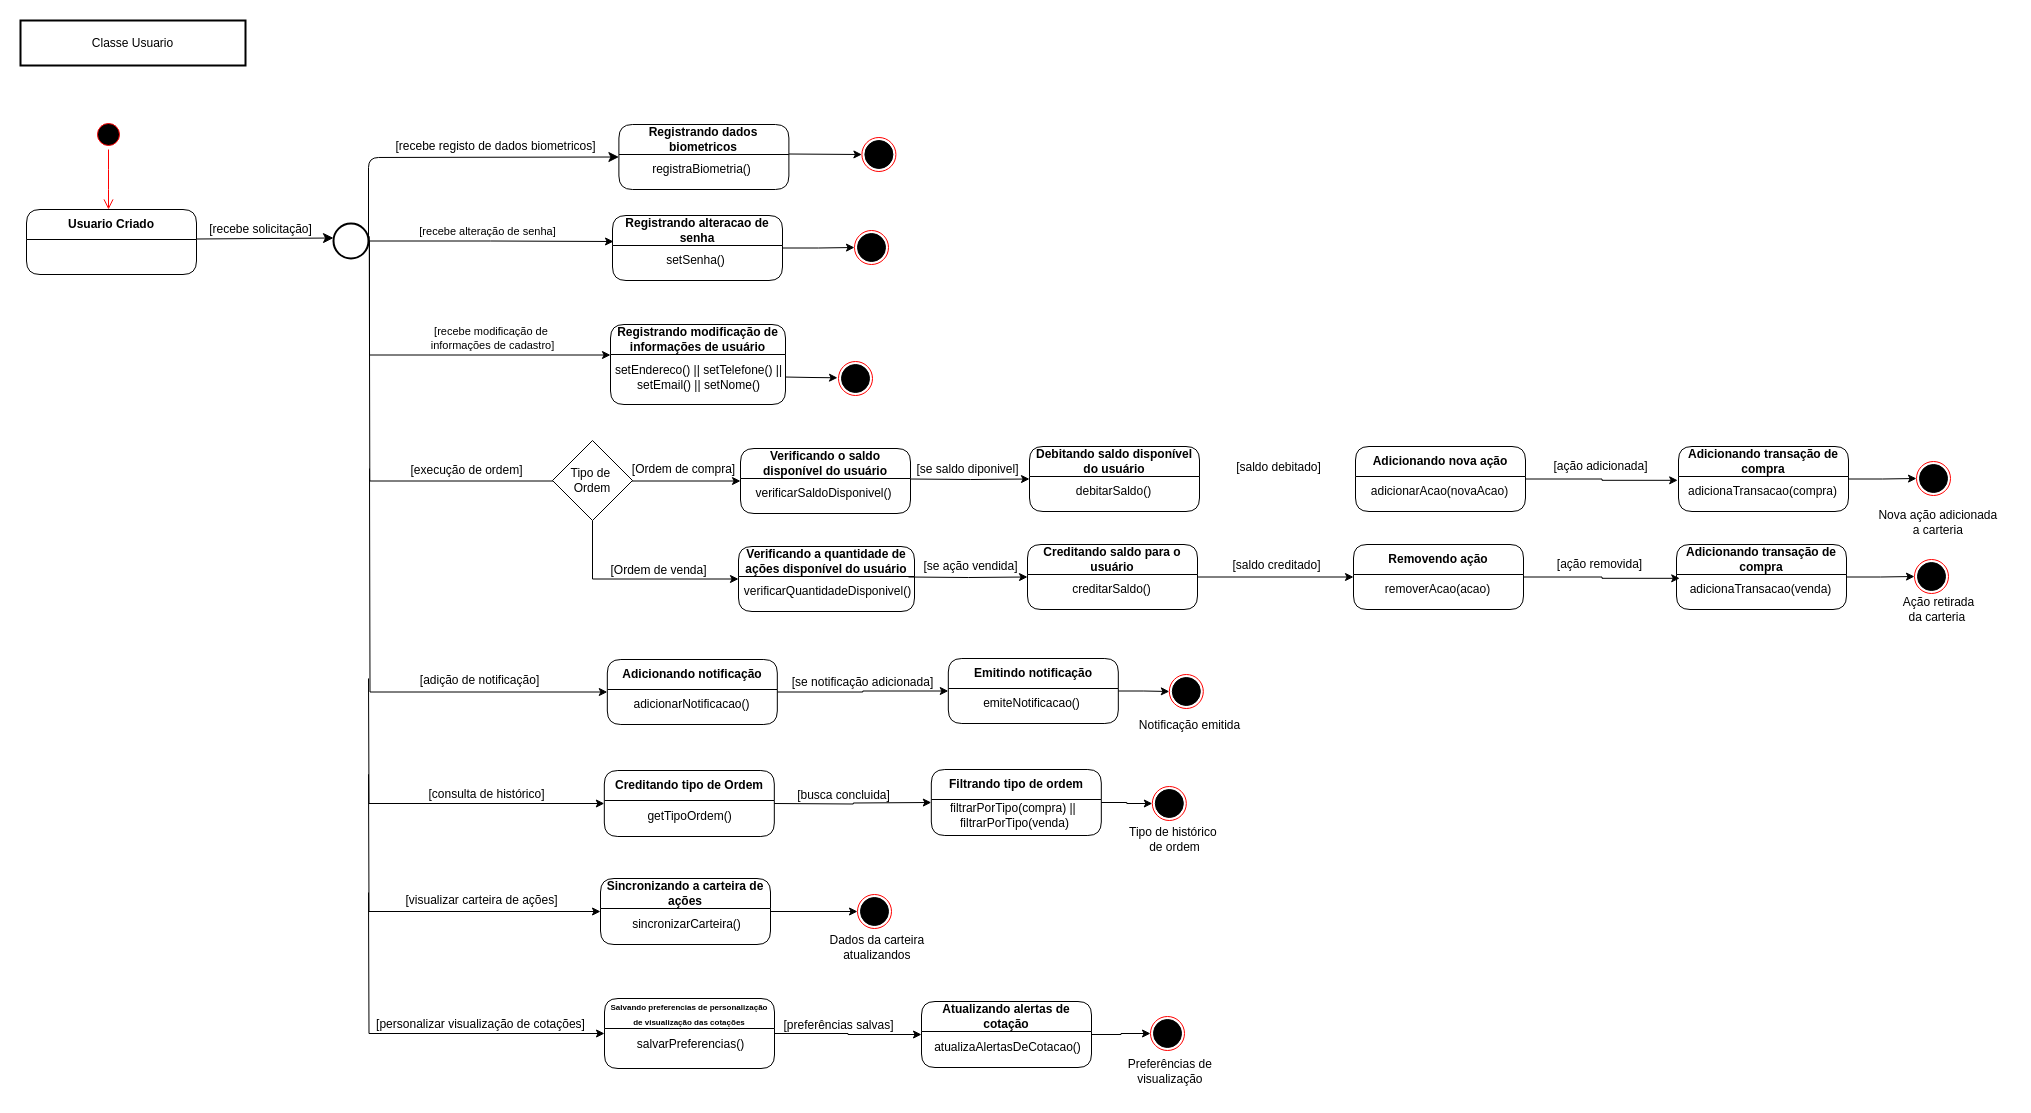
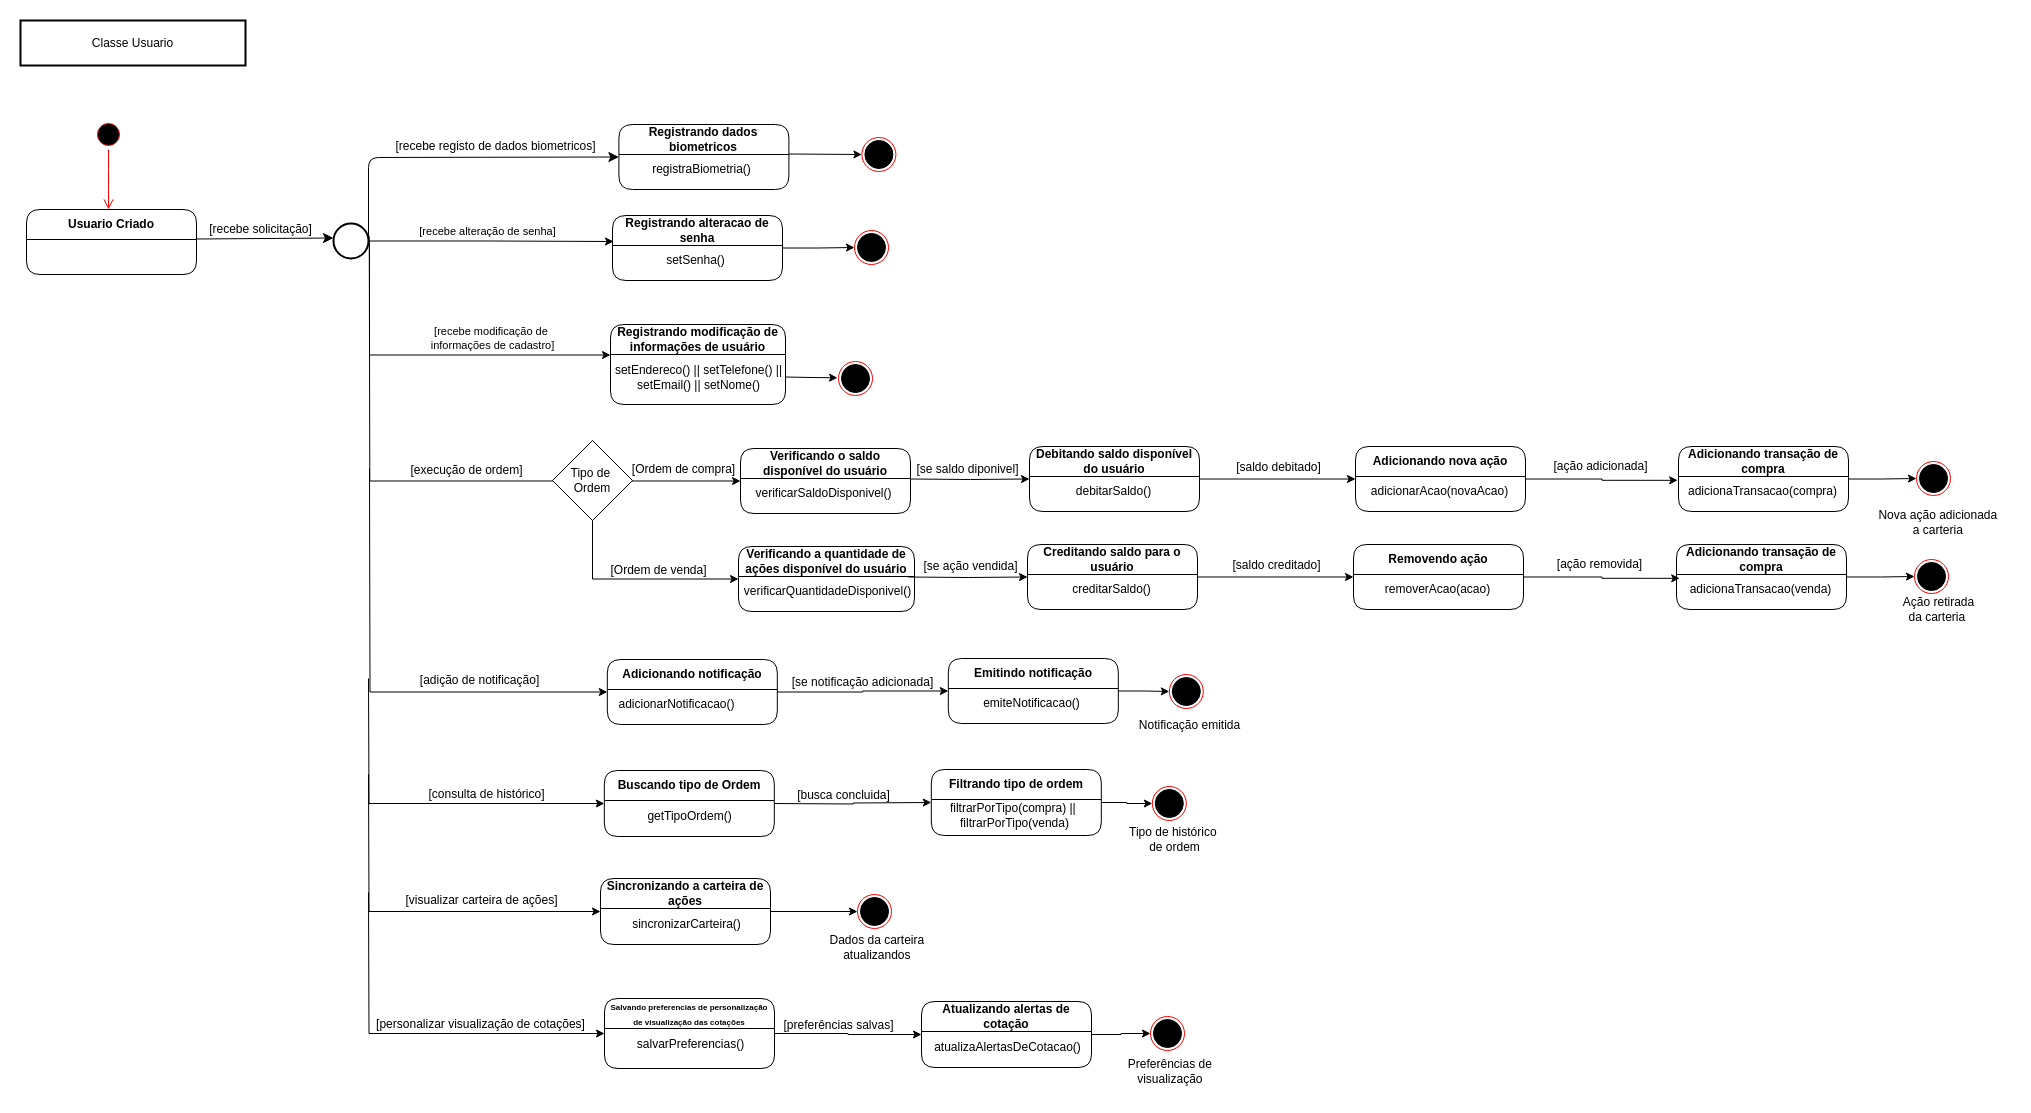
edge "Debitando saldo disponível do usuário" -> "Adicionando nova ação": added
node "adicionarNotificacao()": moved (691, 705) -> (676, 705)
node "Creditando tipo de Ordem": label "Creditando tipo de Ordem" -> "Buscando tipo de Ordem"
